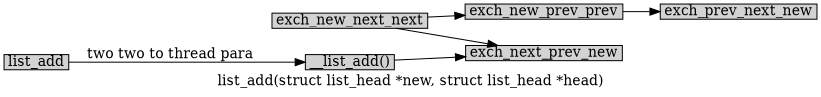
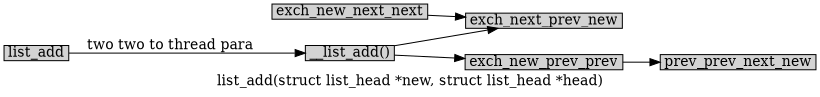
node "exch_prev_next_new": label "exch_prev_next_new" -> "prev_prev_next_new"
edge "exch_new_next_next" -> "exch_new_prev_prev": now "__list_add()" -> "exch_new_prev_prev"
